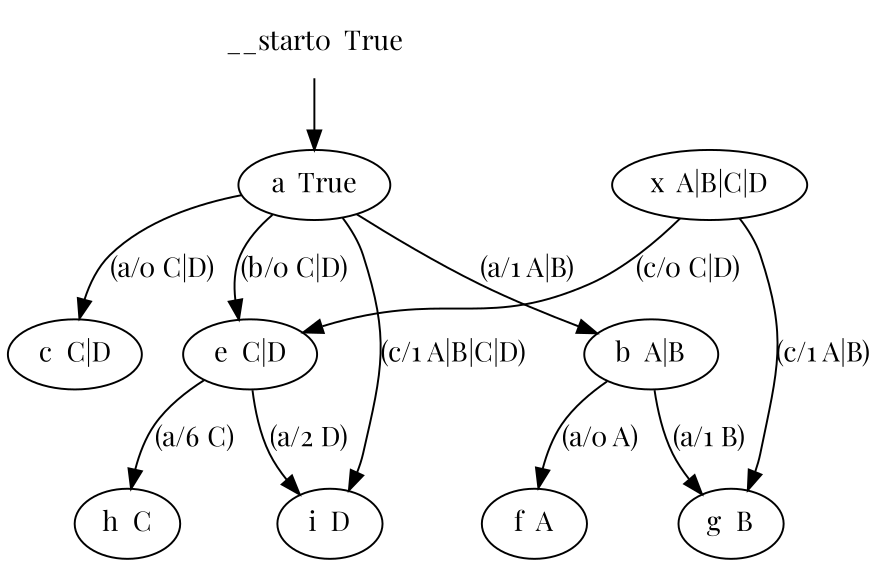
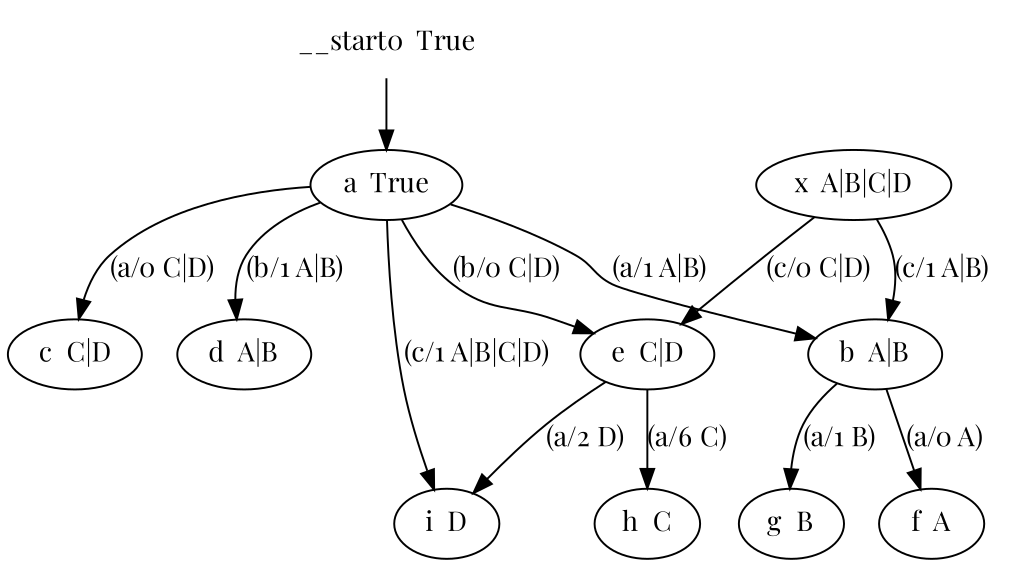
edge "x  A|B|C|D" -> "g  B": now "x  A|B|C|D" -> "b  A|B"
node "d  A|B": added
